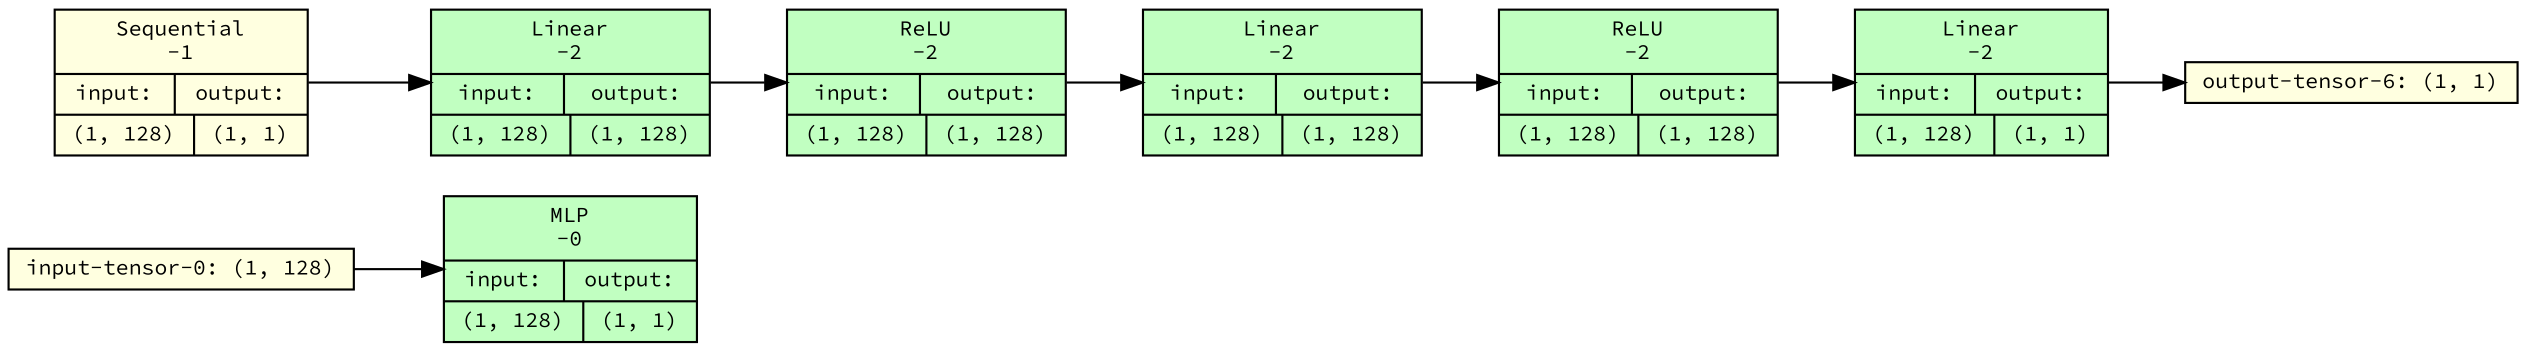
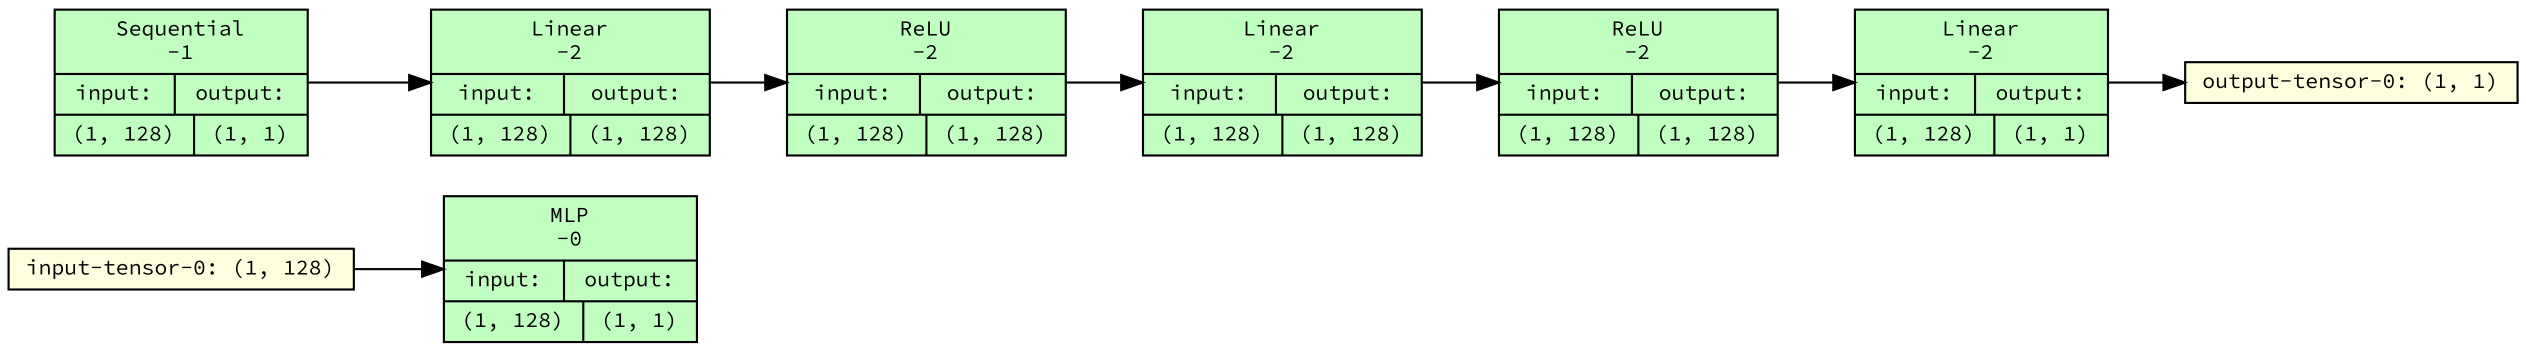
node "Sequential": fillcolor lightyellow -> darkseagreen1
node "output-tensor-6: (1, 1)": label "output-tensor-6: (1, 1)" -> "output-tensor-0: (1, 1)"
